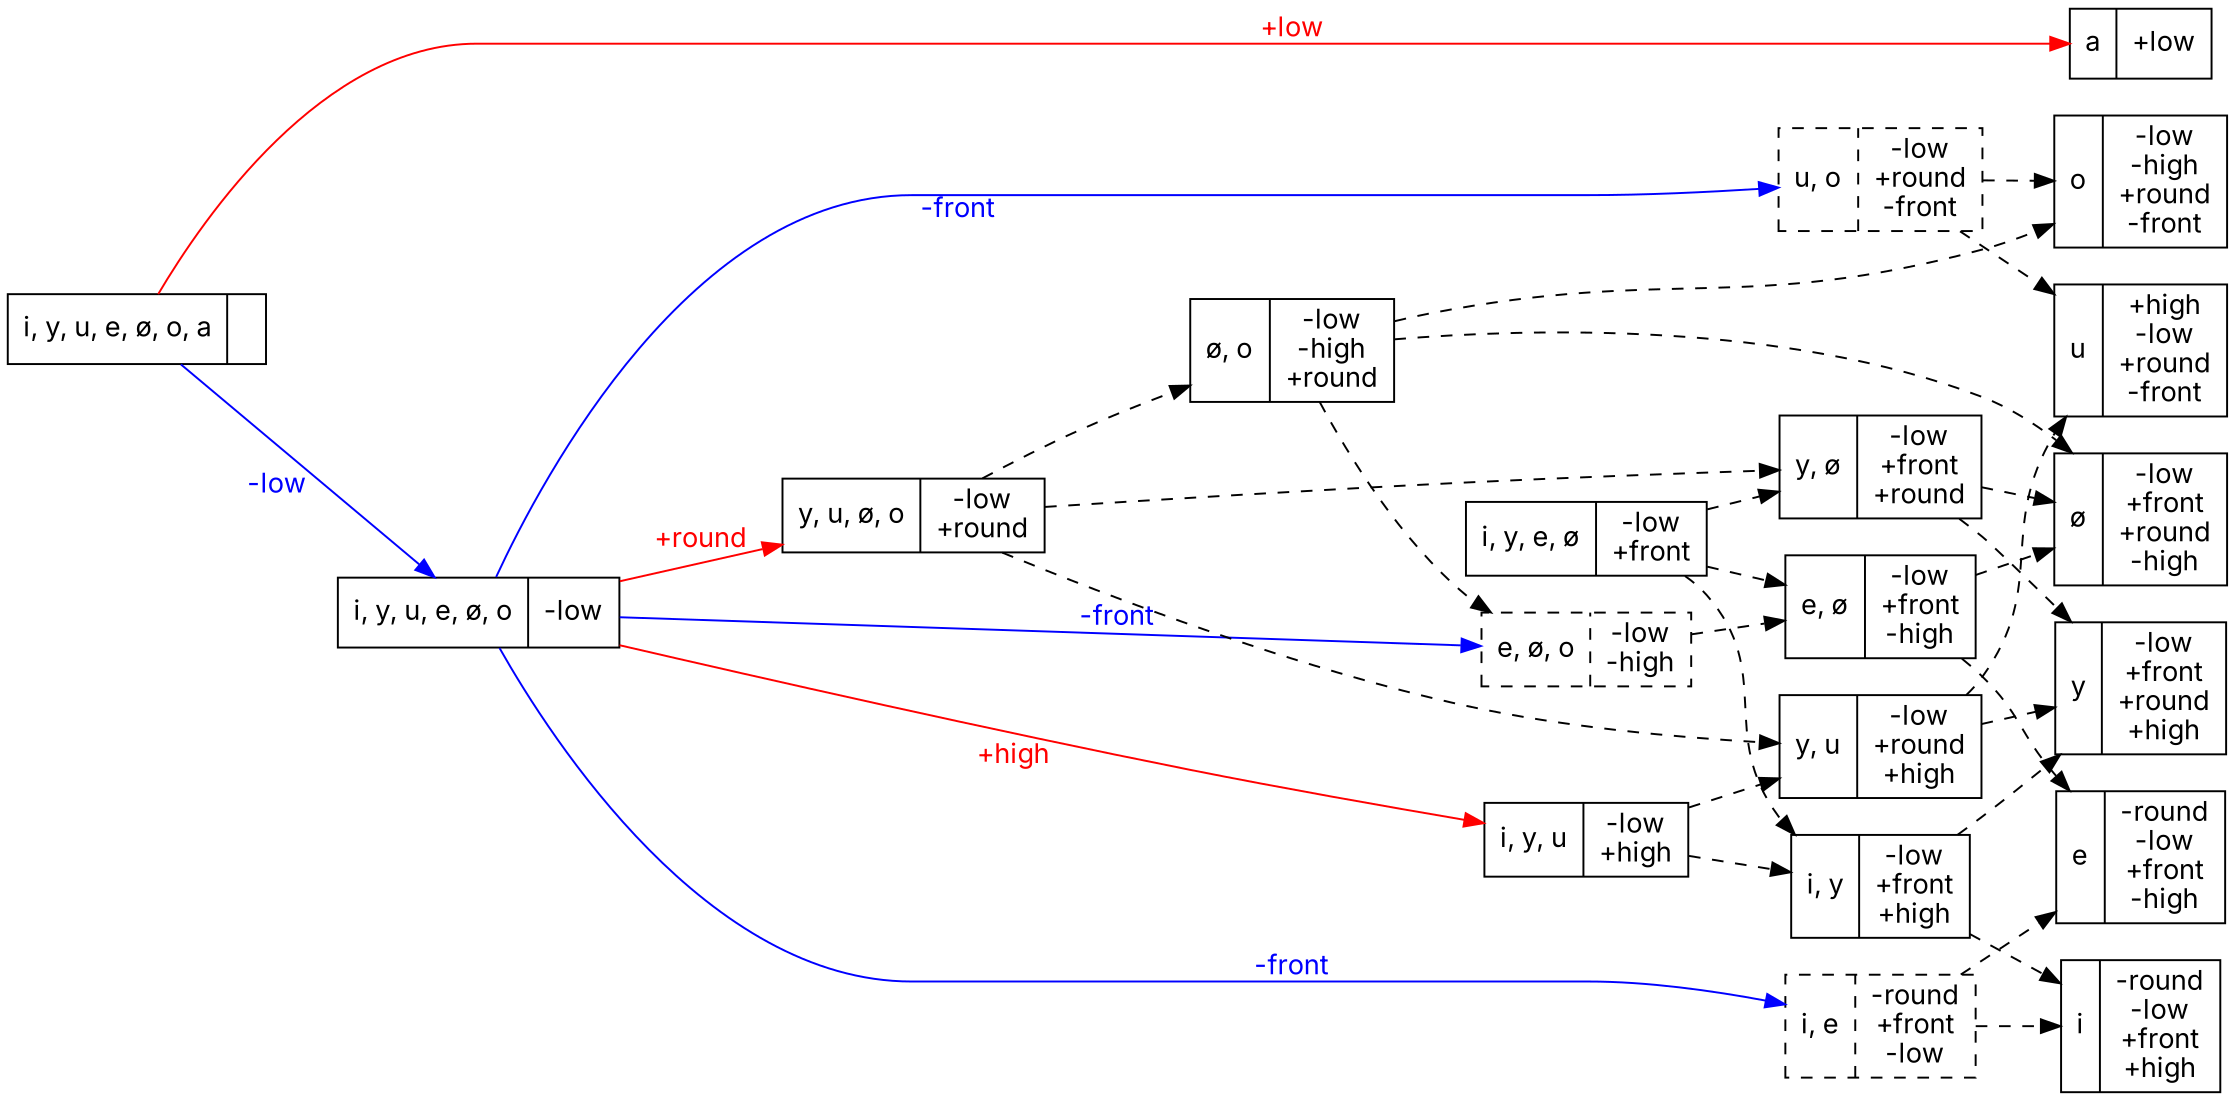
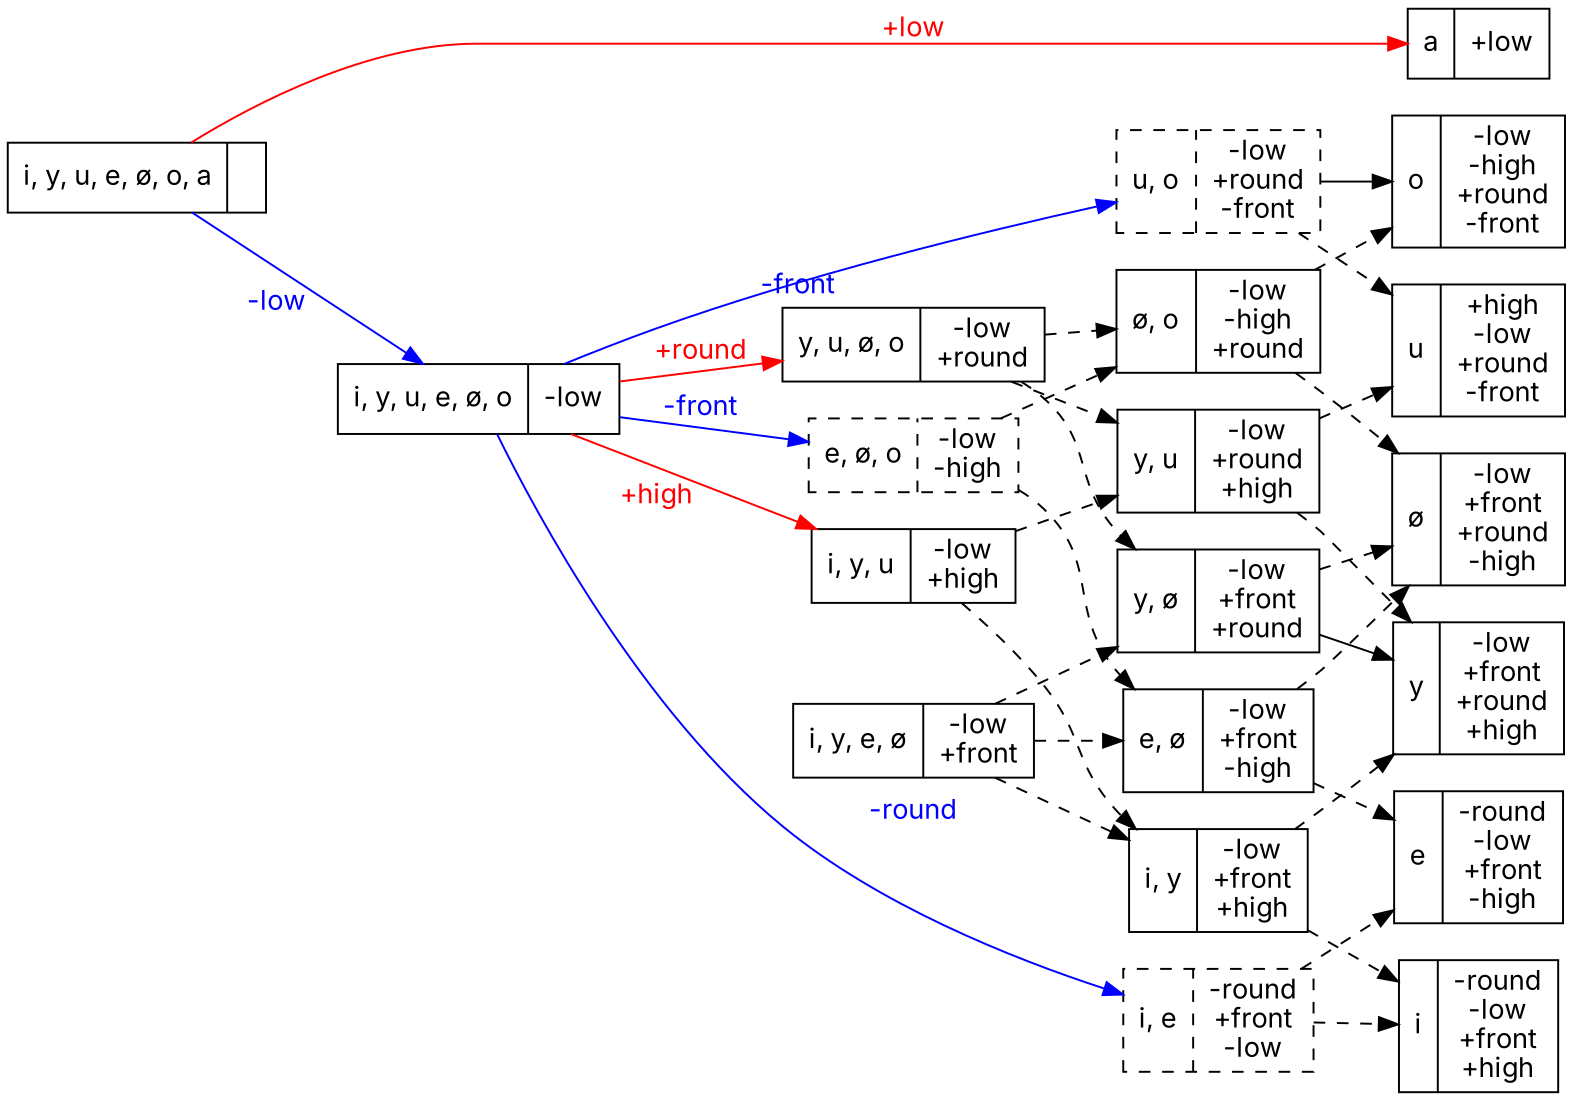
edge "u, o" -> "o": style dashed -> solid
edge "ø, o" -> "e, ø, o": reversed
edge "y, ø" -> "y": style dashed -> solid
edge "i, y, u, e, ø, o" -> "i, e": label "-front" -> "-round"
